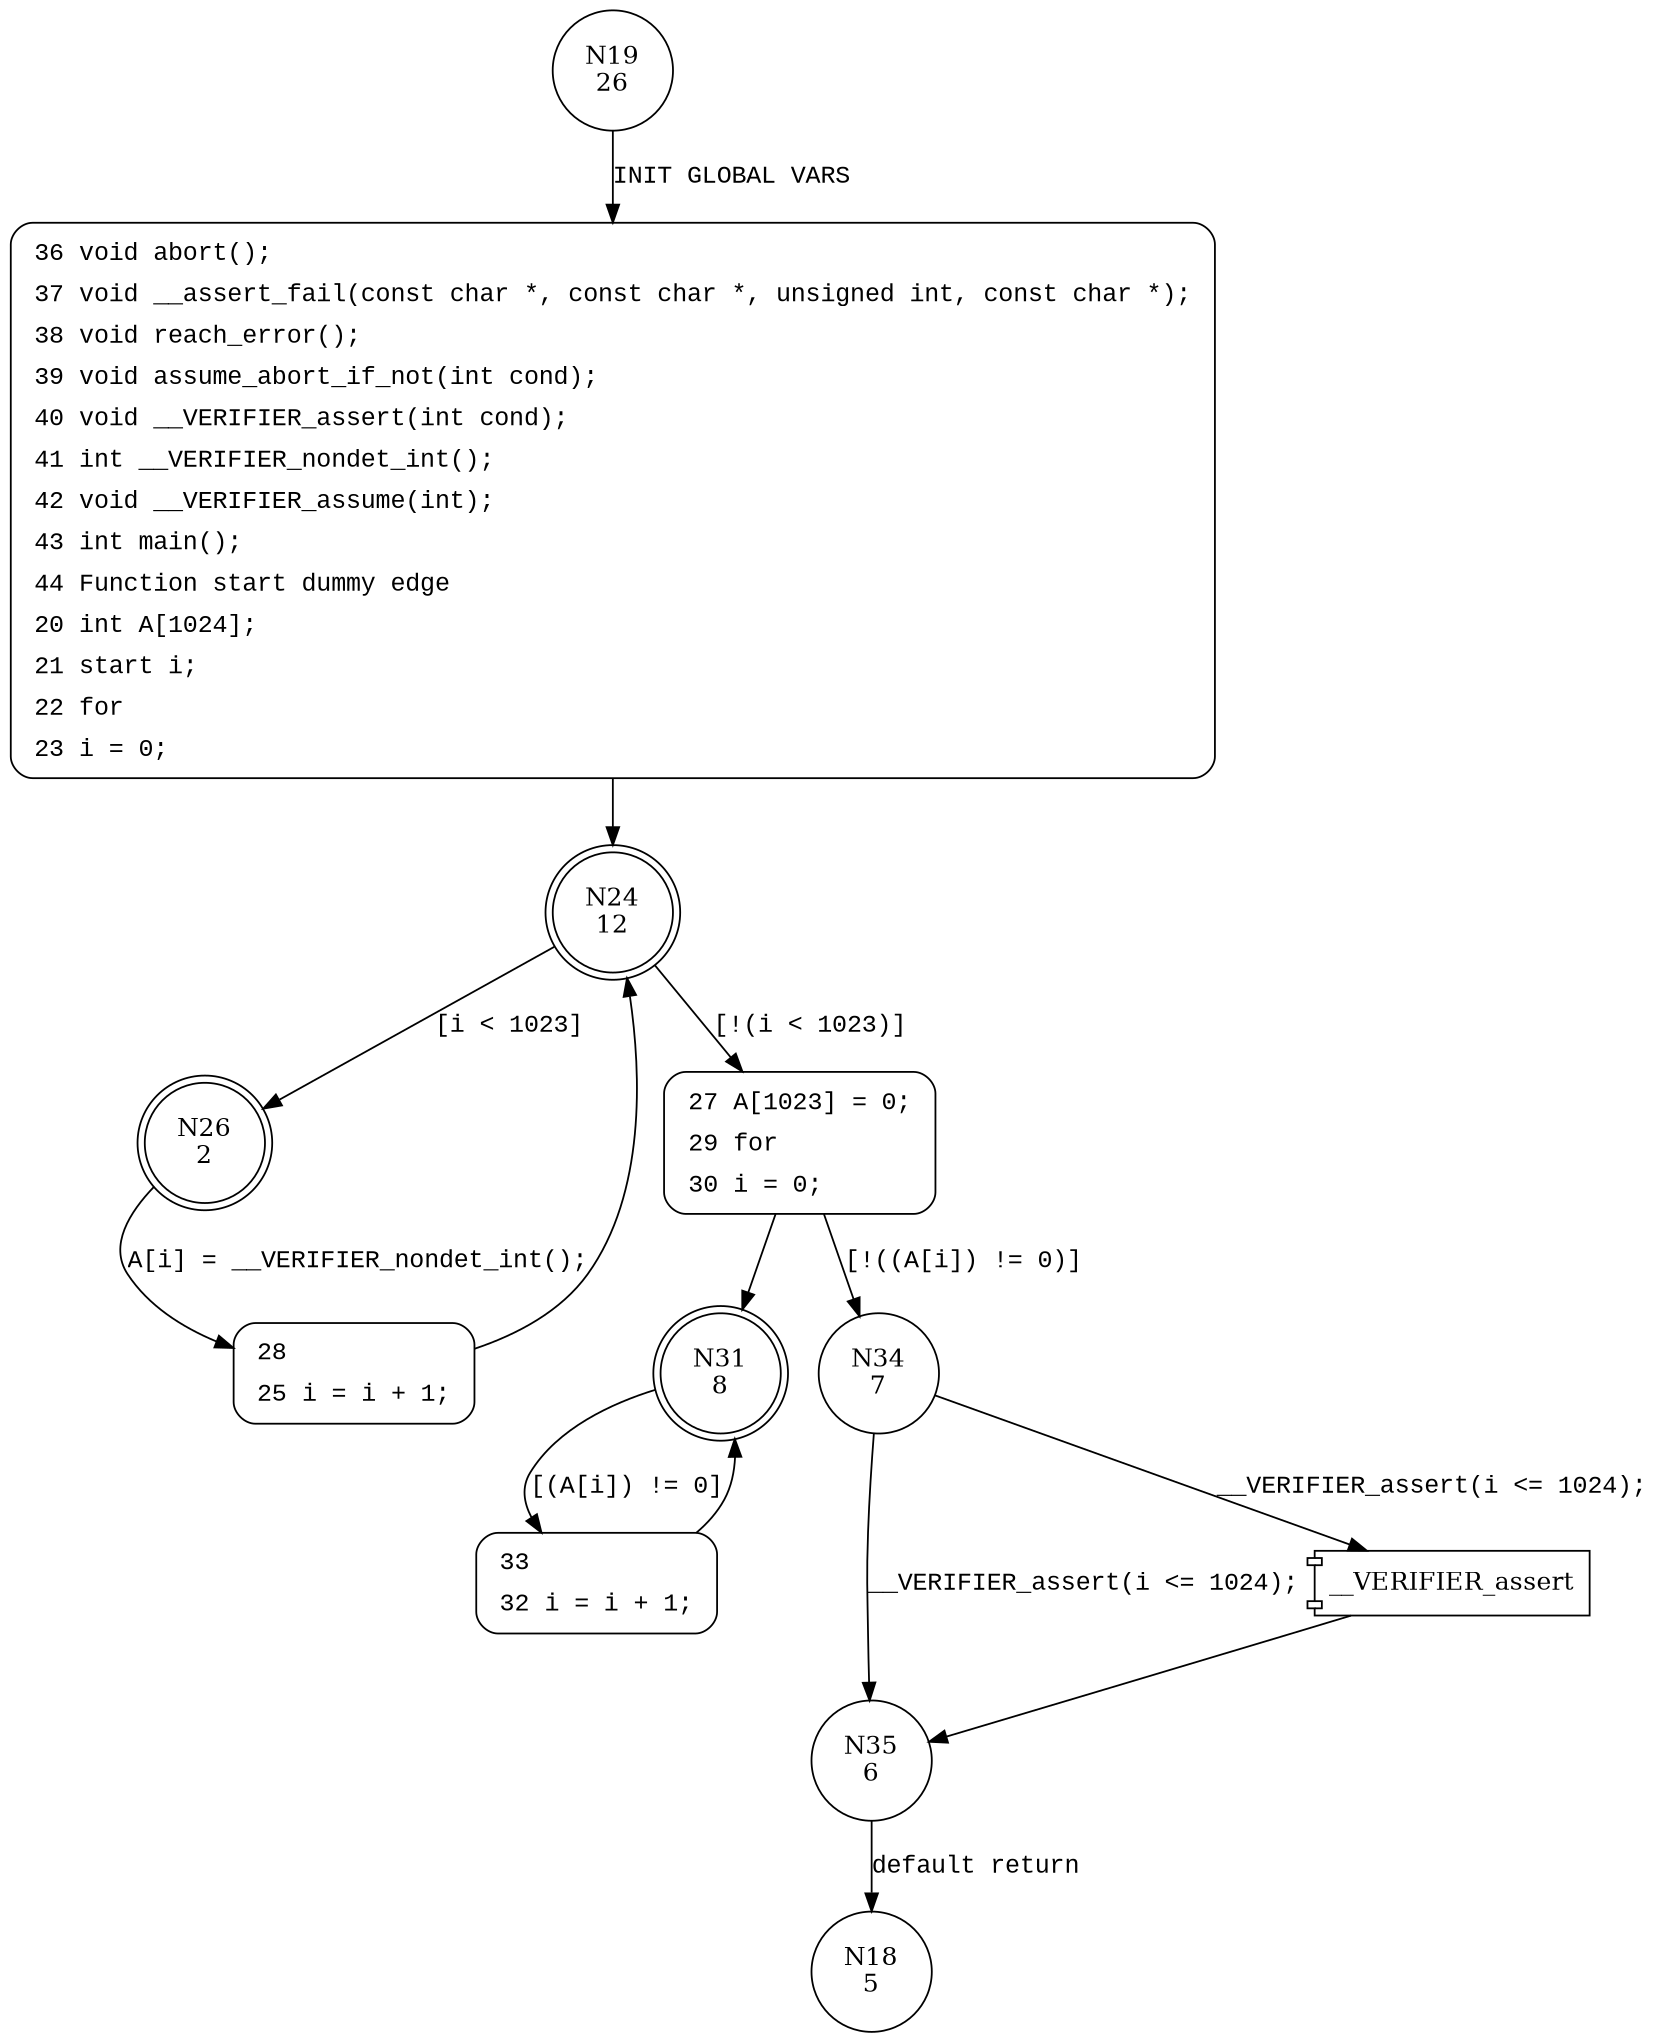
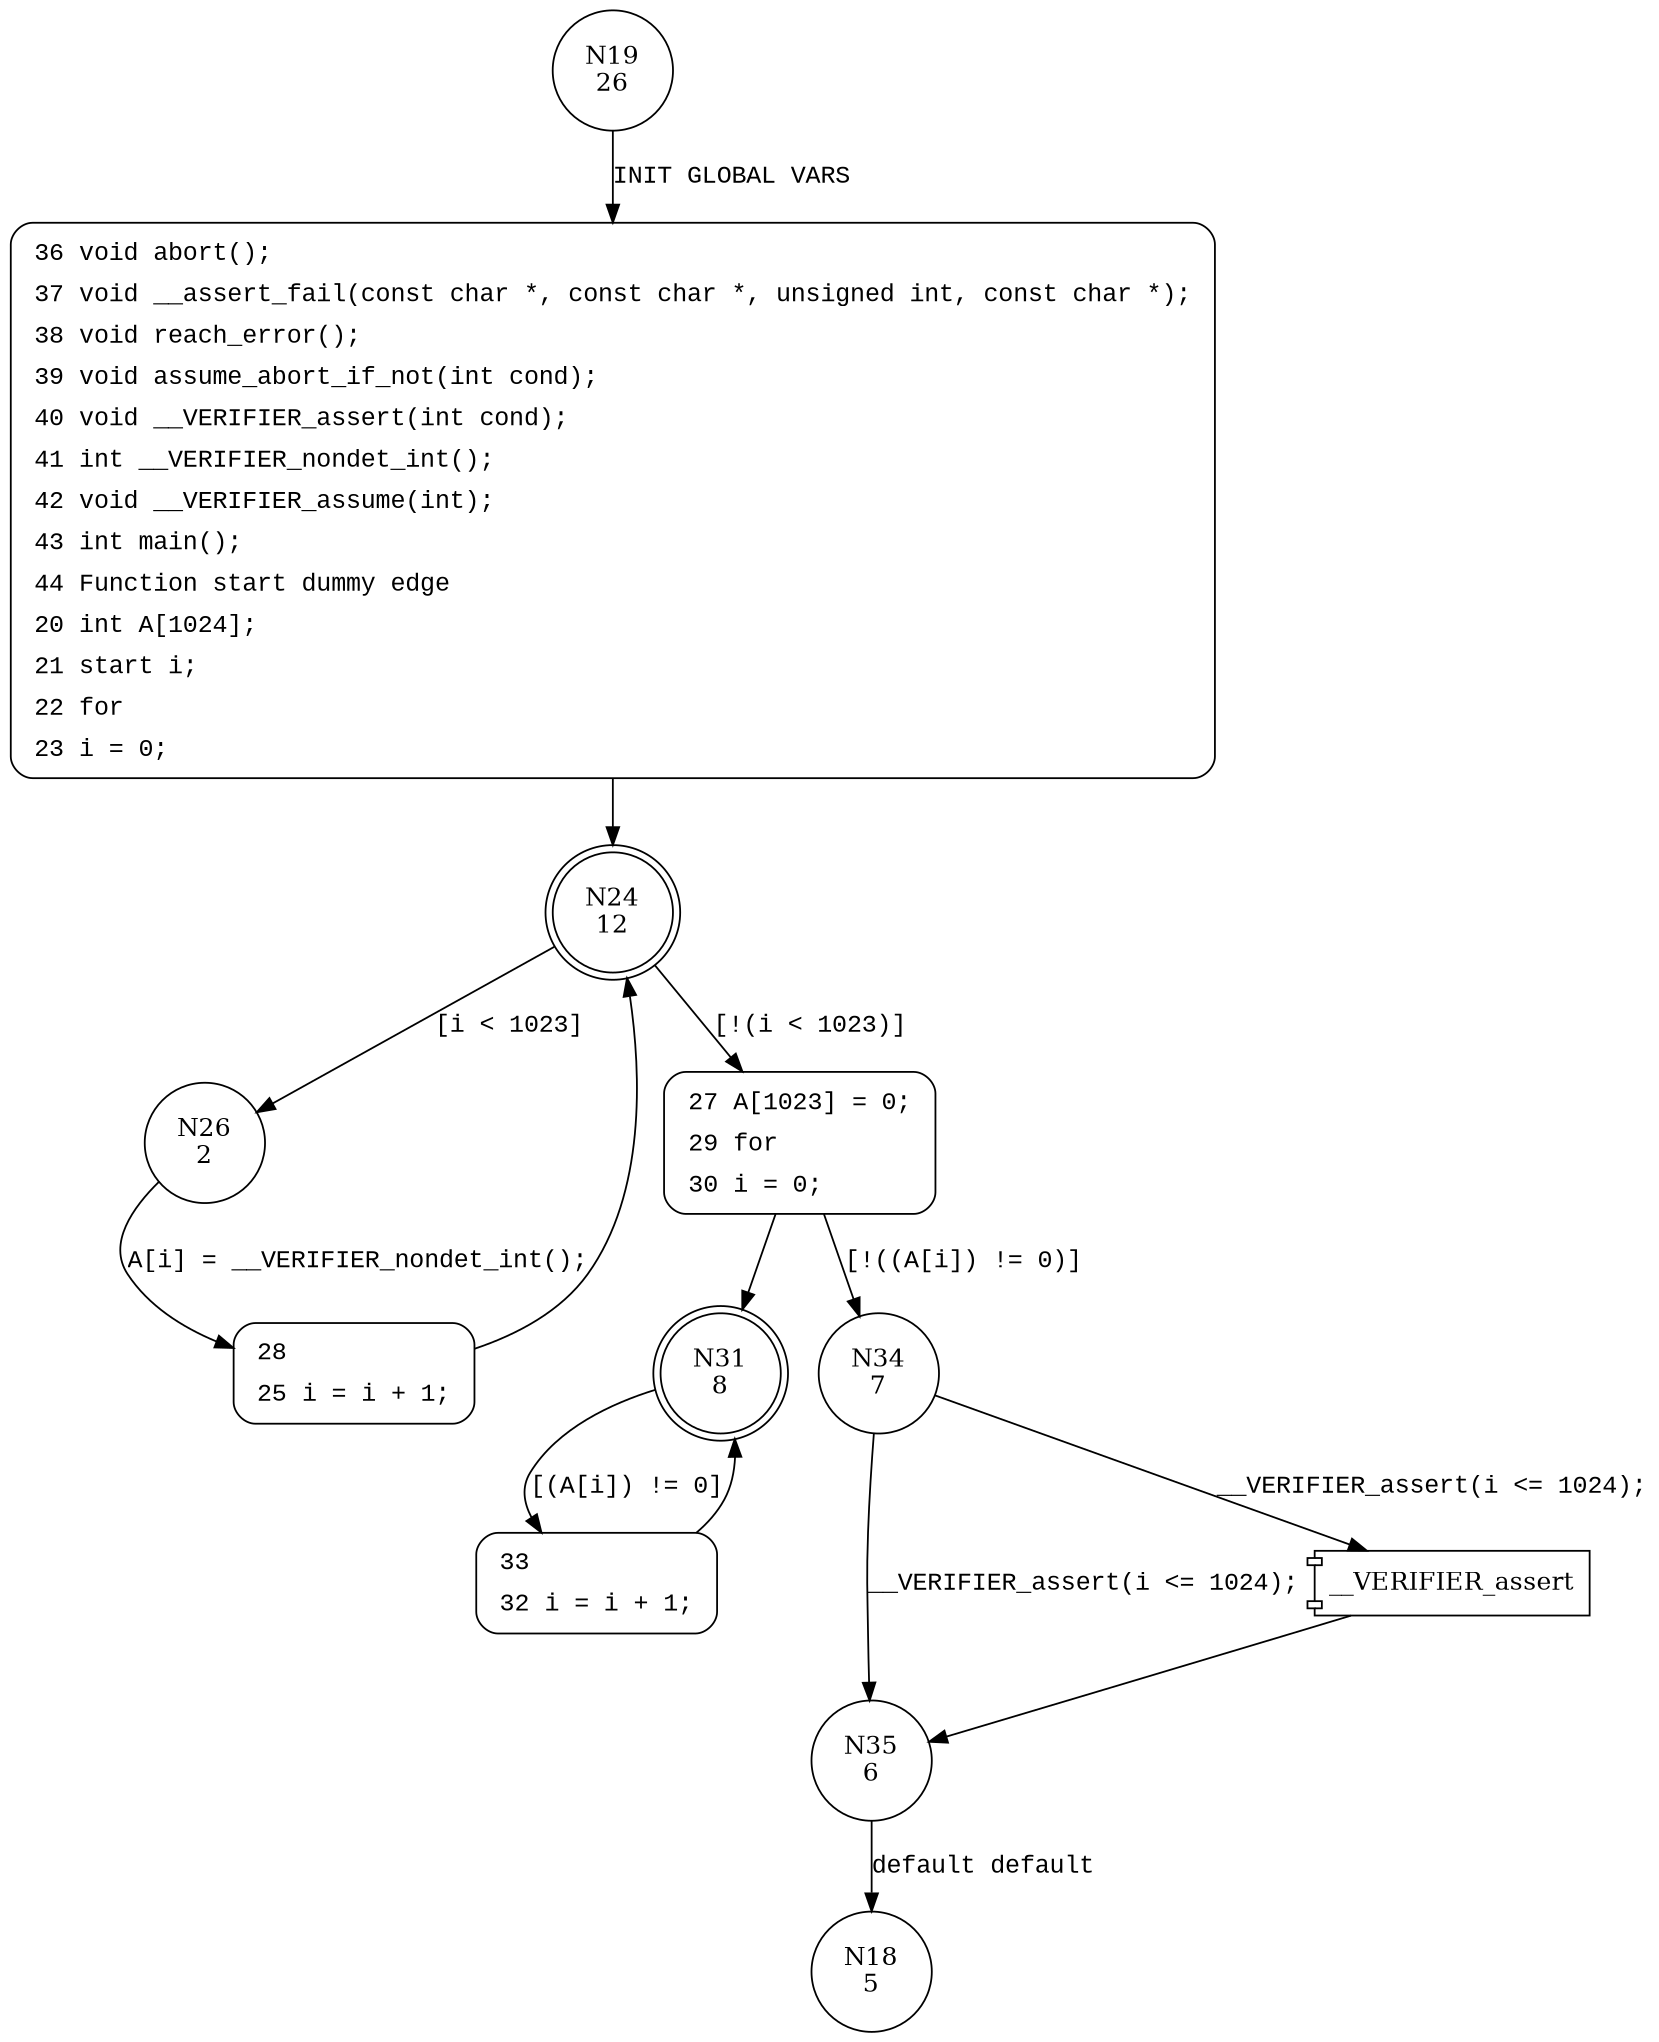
node "N26 2": shape doublecircle -> circle
edge "N35 6" -> "N18 5": label "default return" -> "default default"
